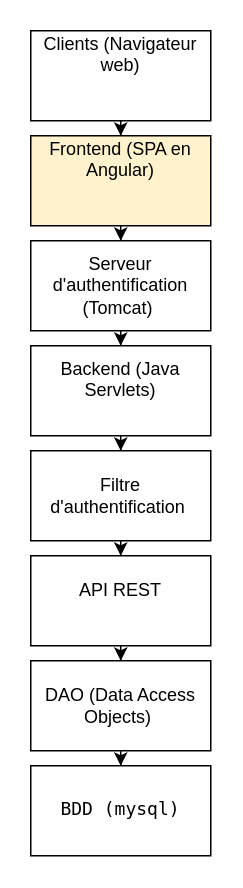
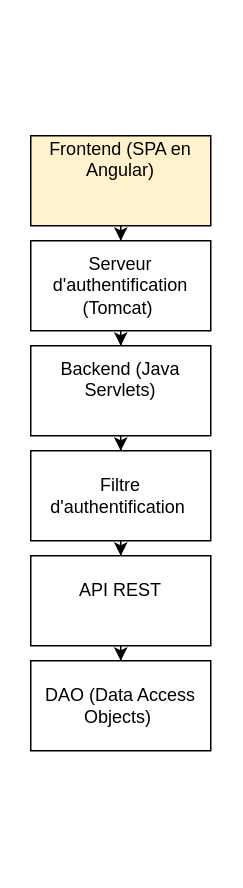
node "Clients (Navigateur web)": removed
edge "Clients (Navigateur web)" -> "Frontend (SPA en Angular)": removed
edge "DAO (Data Access Objects)" -> "BDD (mysql)": removed
node "BDD (mysql)": removed
